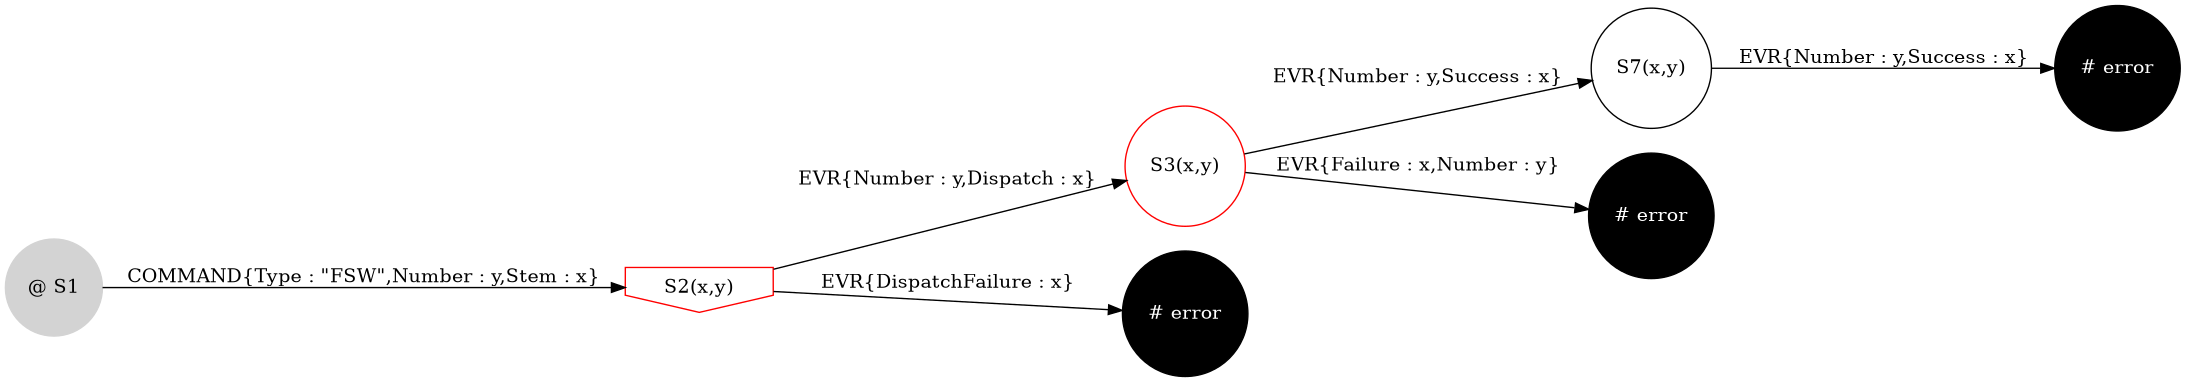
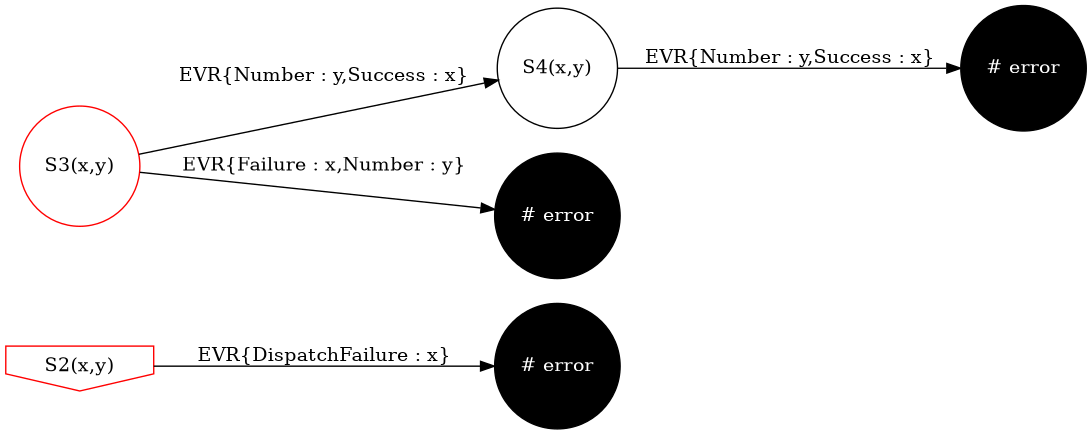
node "S7(x,y)": label "S7(x,y)" -> "S4(x,y)"
edge "S2(x,y)" -> "S3(x,y)": removed, label "EVR{Number : y,Dispatch : x}"
node "@ S1": removed
